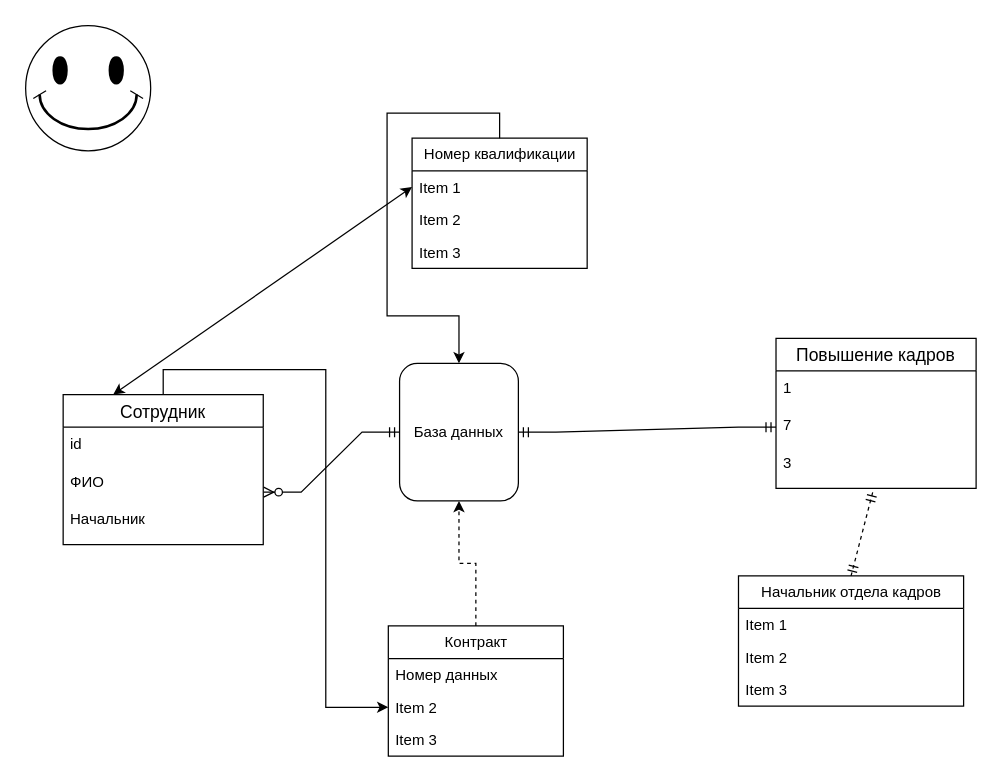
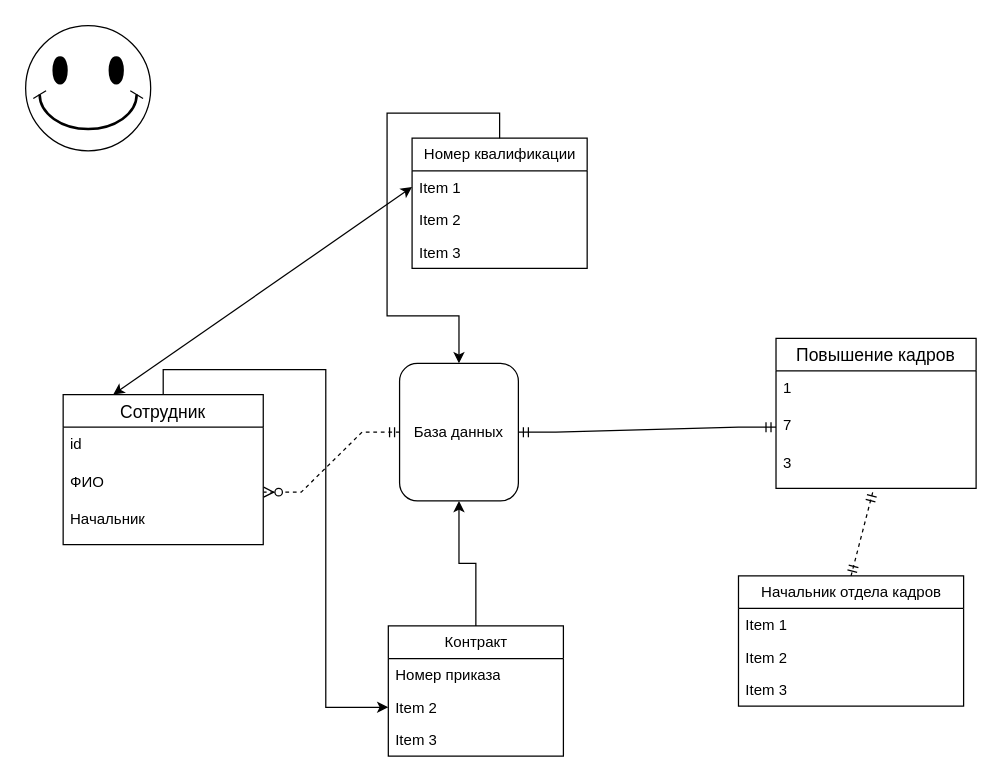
edge "База данных" -- "ФИО": style solid -> dashed
edge "Контракт" -> "База данных": style dashed -> solid
node "Номер данных": label "Номер данных" -> "Номер приказа"
